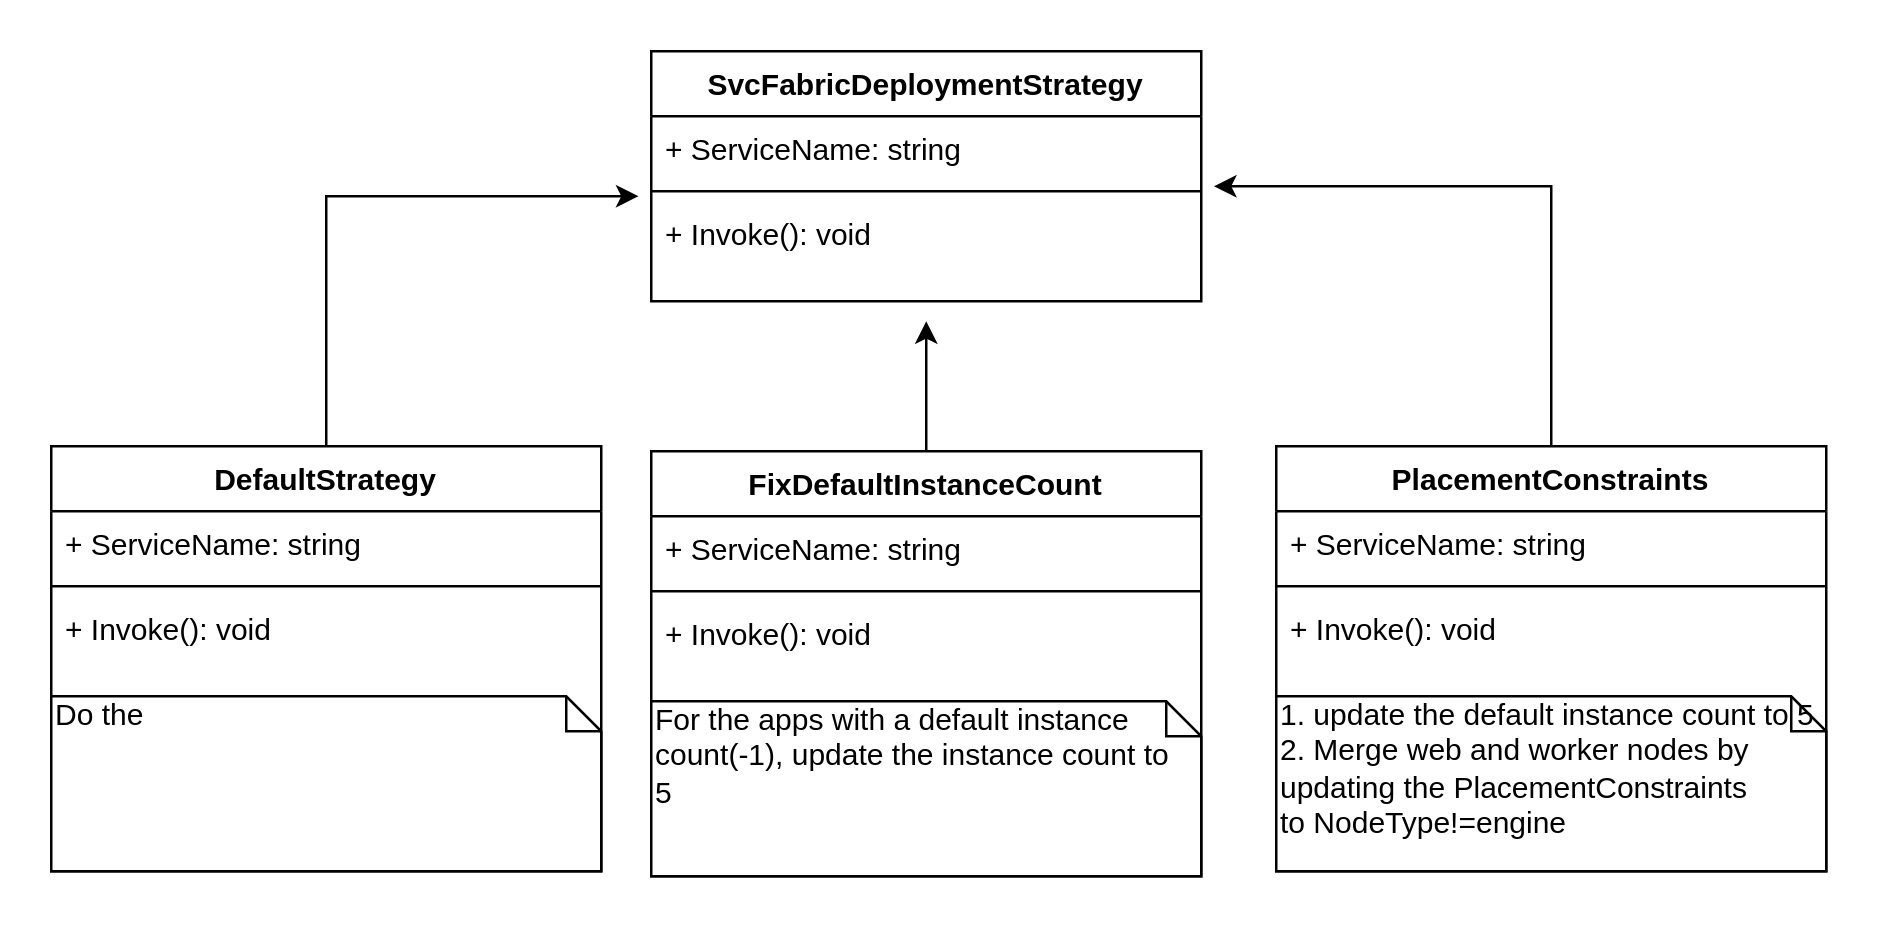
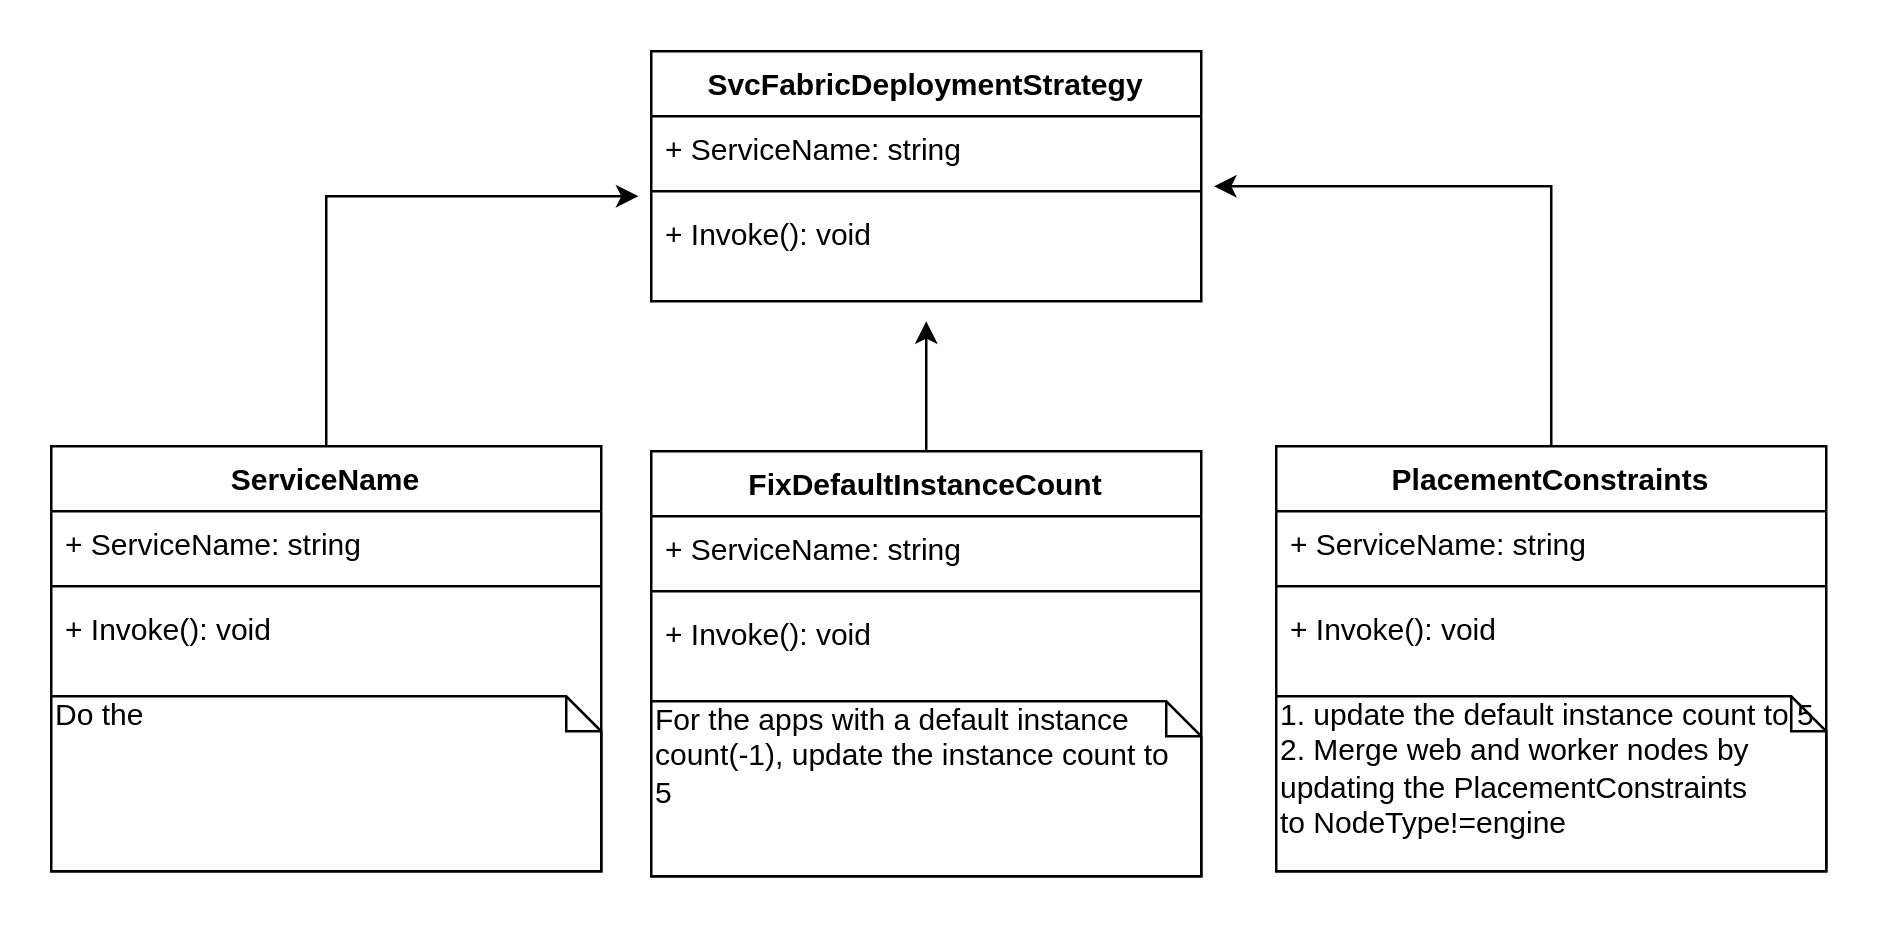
node "DefaultStrategy": label "DefaultStrategy" -> "ServiceName"
